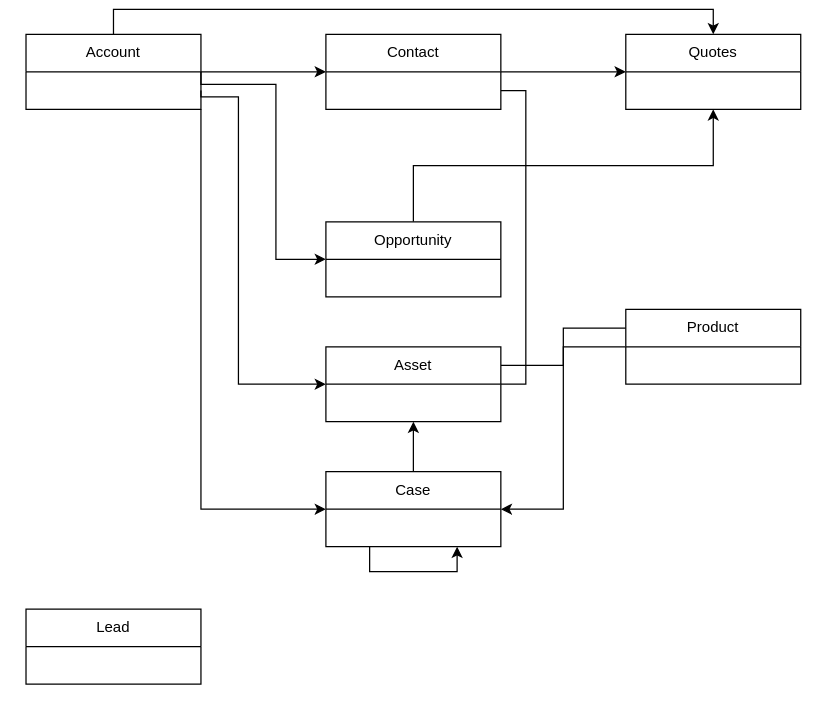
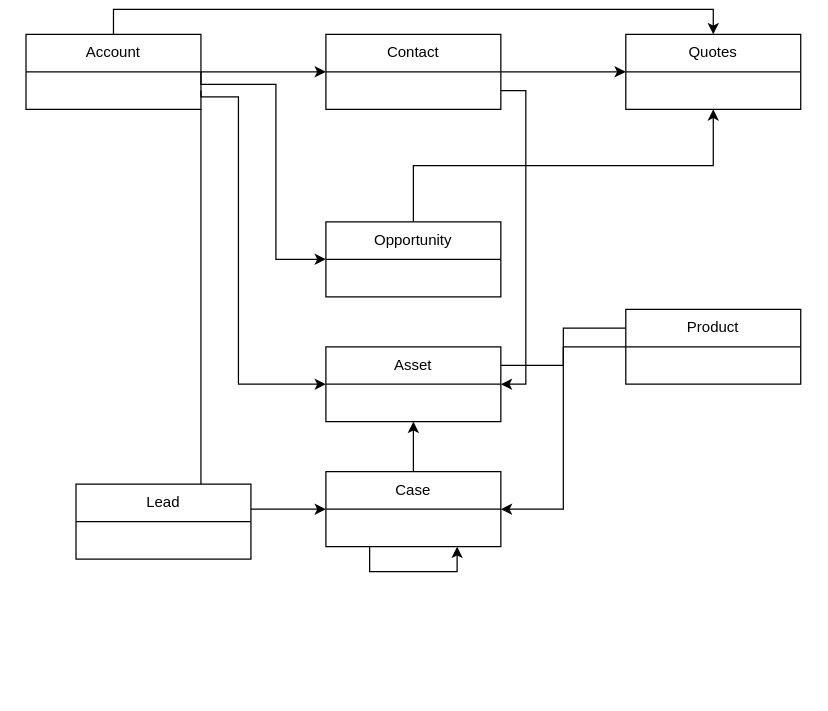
edge "Contact" -- "Asset": arrowhead none -> classic
node "Lead": moved (113, 647) -> (163, 522)
